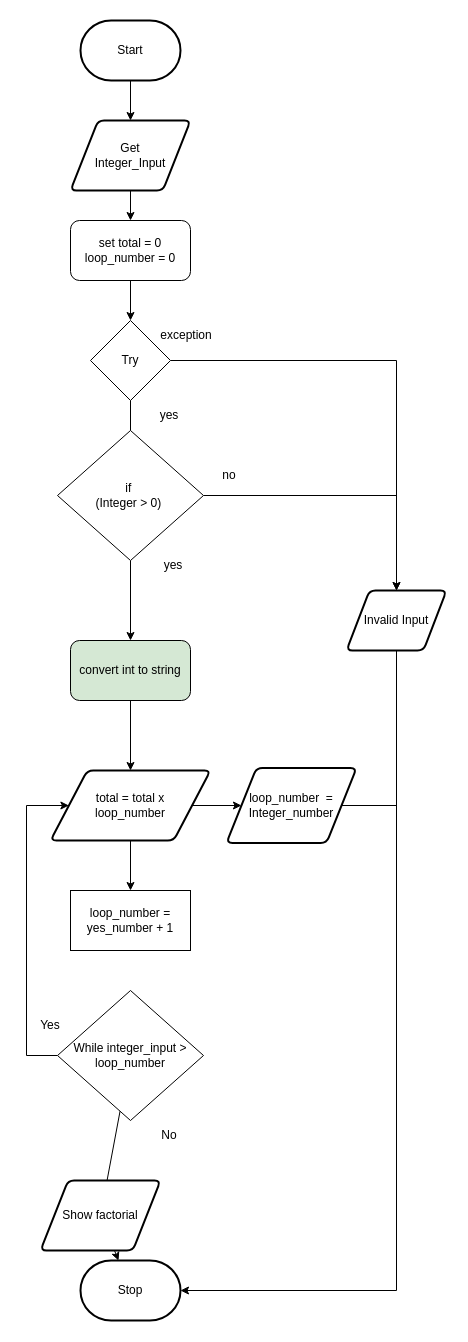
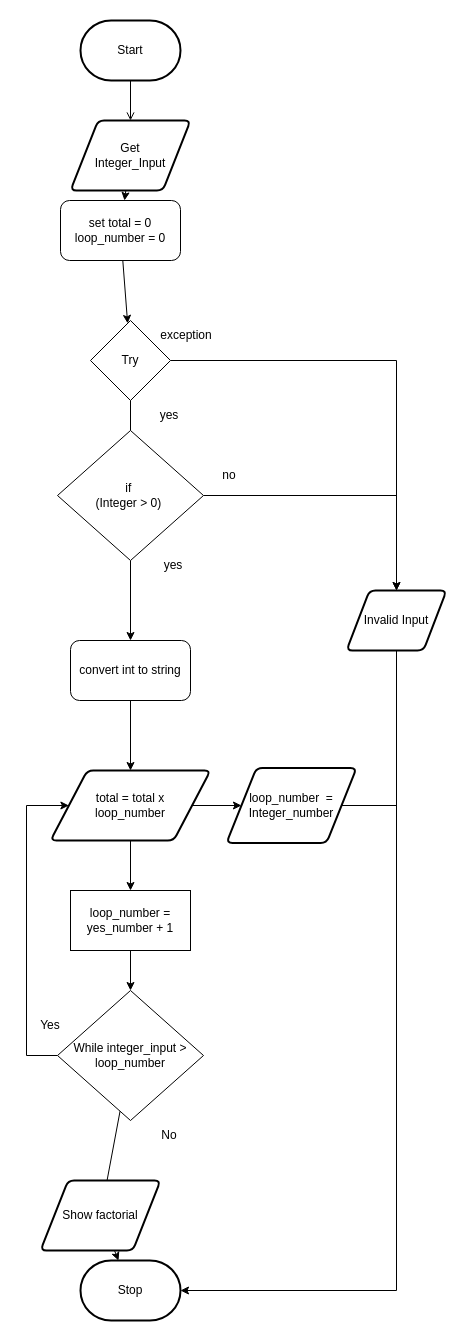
edge "Start" -> "Get Integer_Input": arrowhead classic -> open
node "set total = 0 loop_number = 0": moved (131, 251) -> (121, 231)
node "convert int to string": fillcolor #d5e8d4 -> #ffffff
edge "loop_number = yes_number + 1" -> "While integer_input > loop_number": added
